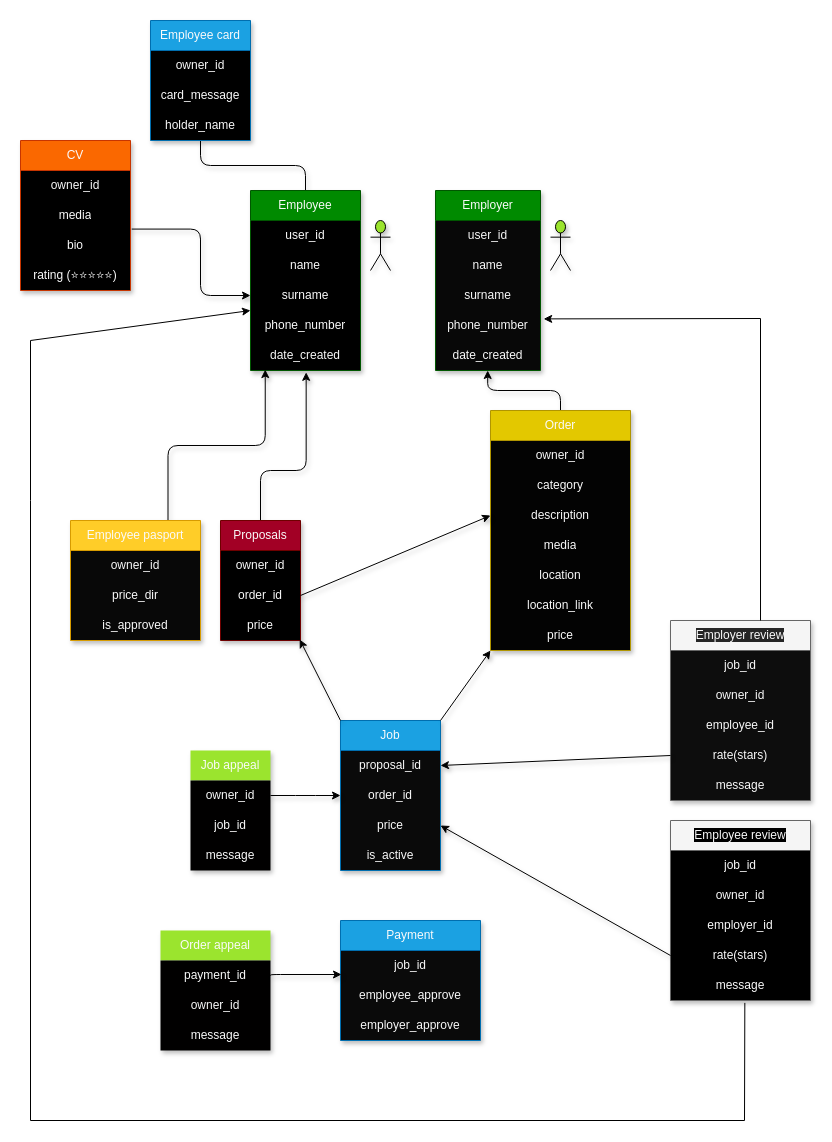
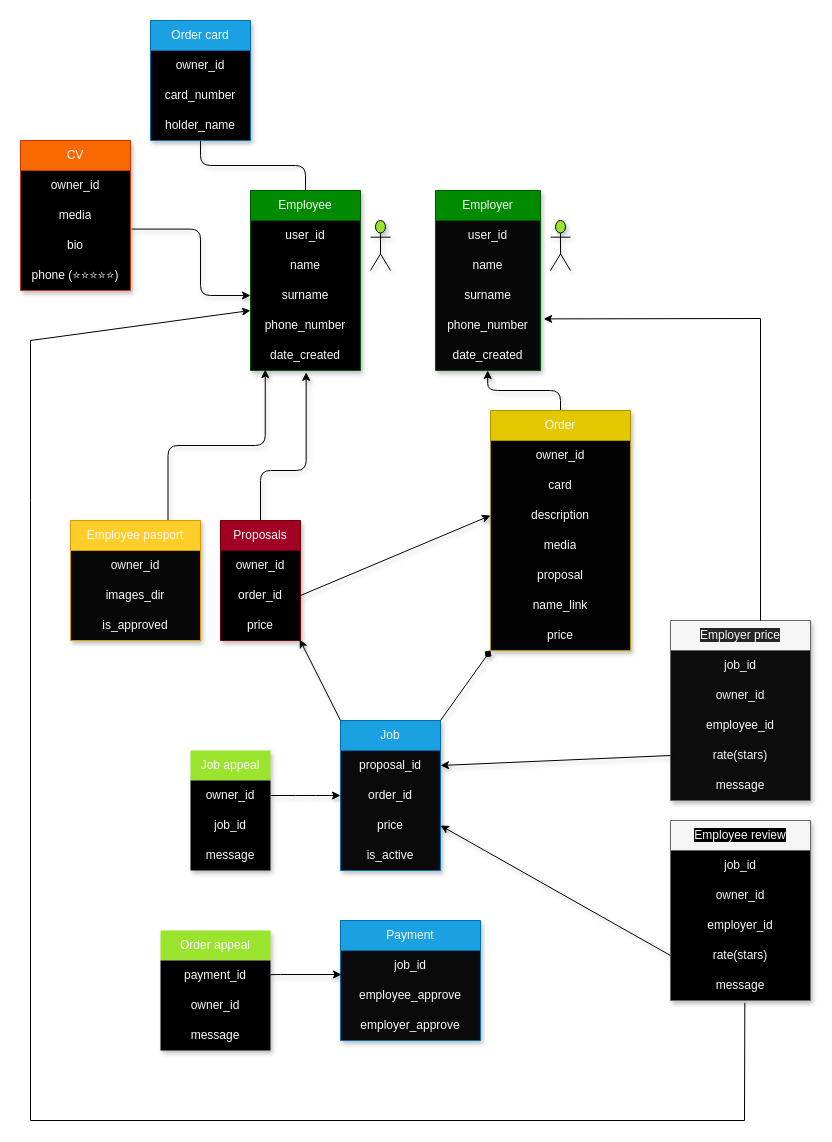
node "Employee card": label "Employee card" -> "Order card"
node "card_message": label "card_message" -> "card_number"
node "rating (⭐⭐⭐⭐⭐)": label "rating (⭐⭐⭐⭐⭐)" -> "phone (⭐⭐⭐⭐⭐)"
node "category": label "category" -> "card"
node "location": label "location" -> "proposal"
node "price_dir": label "price_dir" -> "images_dir"
node "location_link": label "location_link" -> "name_link"
node "Employer review": label "Employer review" -> "Employer price"
edge "Job" -> "Order": arrowhead classic -> diamond
